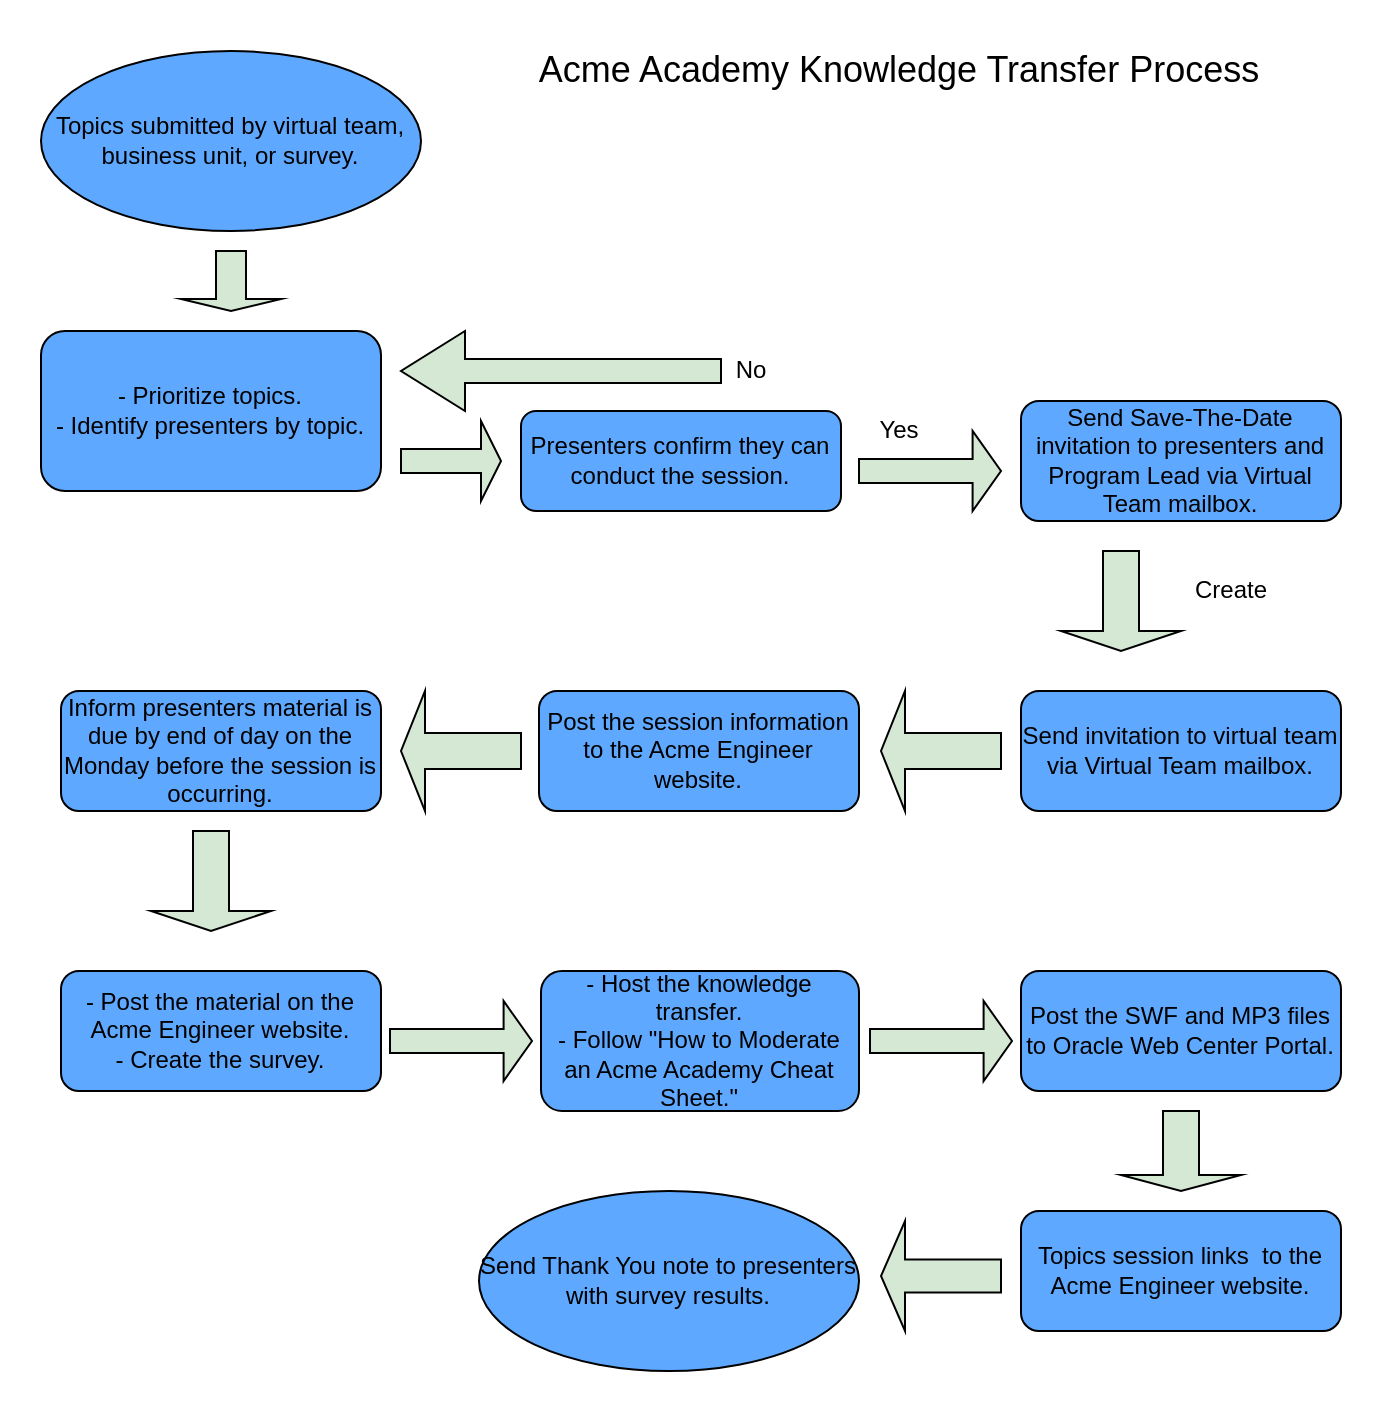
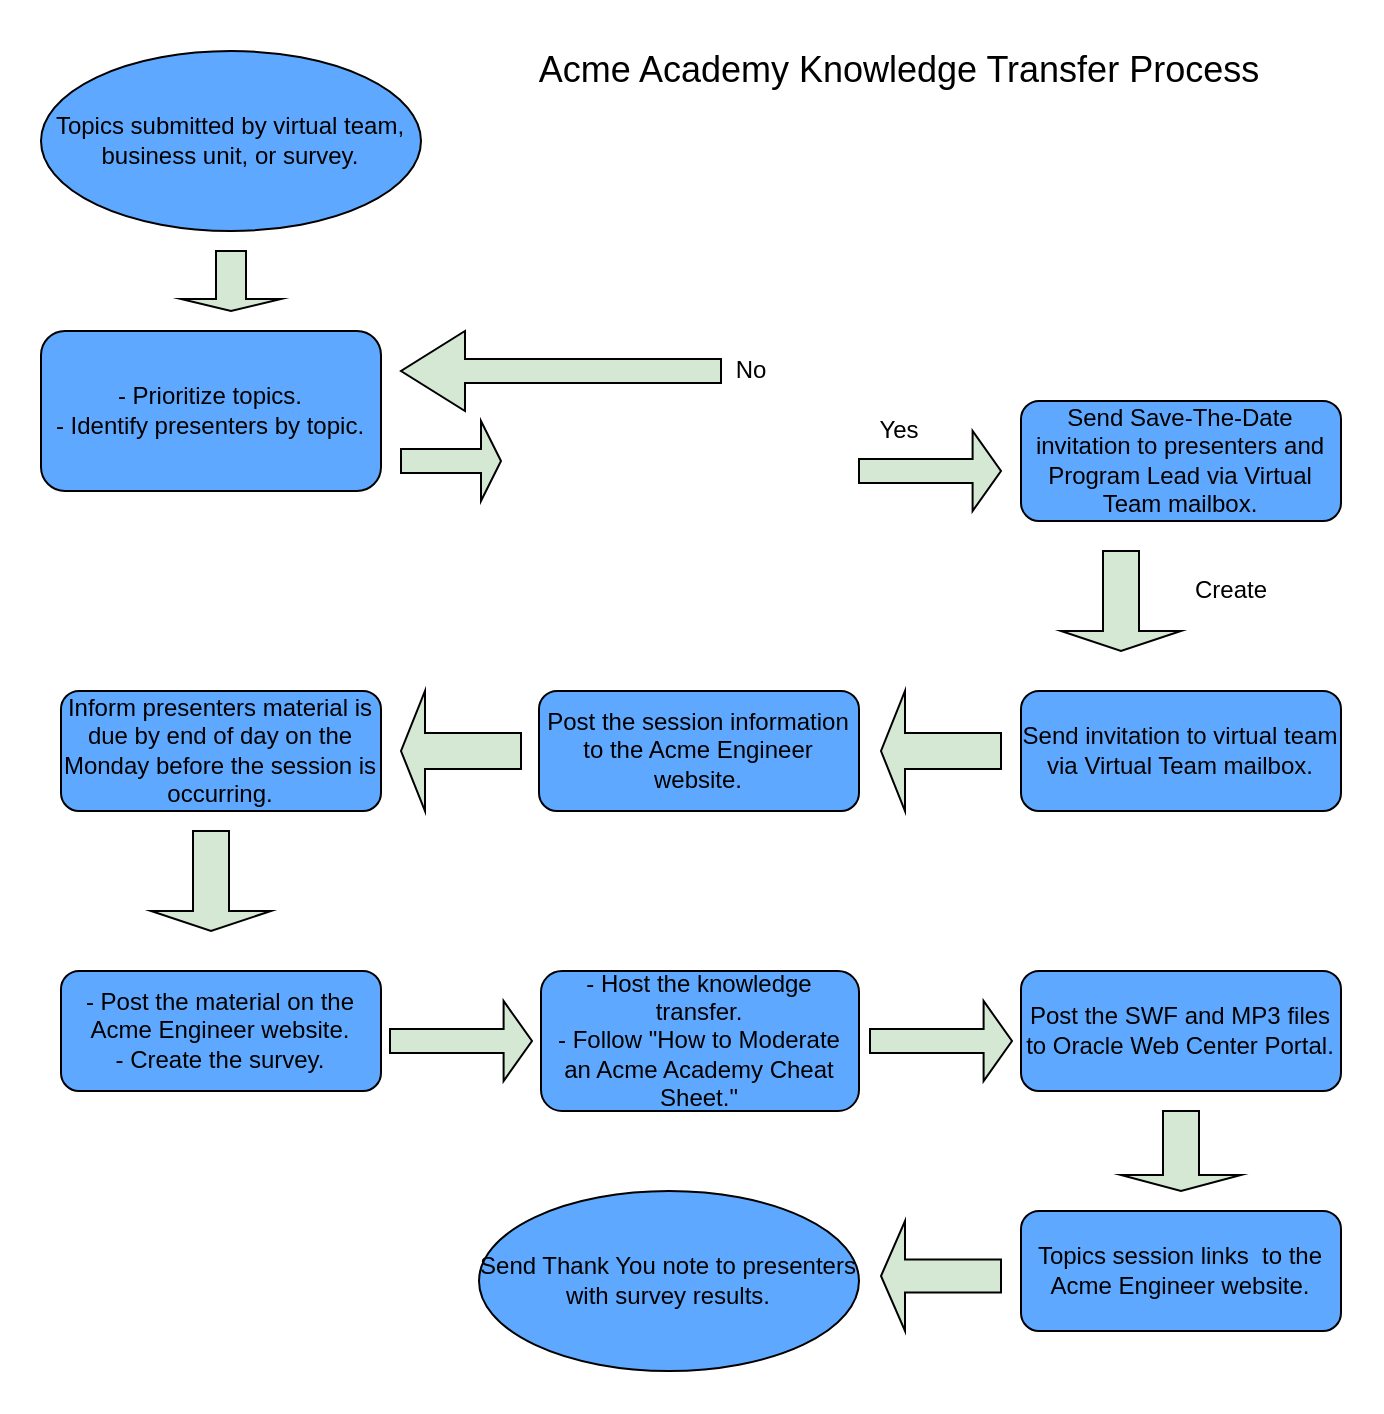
node "Presenters confirm they can conduct the session.": removed
